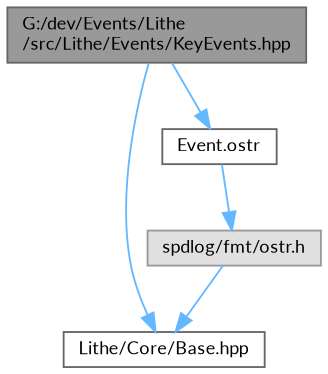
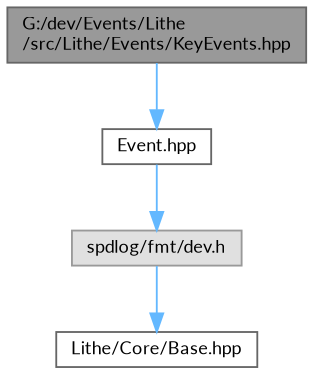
node "Event.ostr": label "Event.ostr" -> "Event.hpp"
edge "G:/dev/Events/Lithe /src/Lithe/Events/KeyEvents.hpp" -> "Lithe/Core/Base.hpp": removed
node "spdlog/fmt/ostr.h": label "spdlog/fmt/ostr.h" -> "spdlog/fmt/dev.h"
